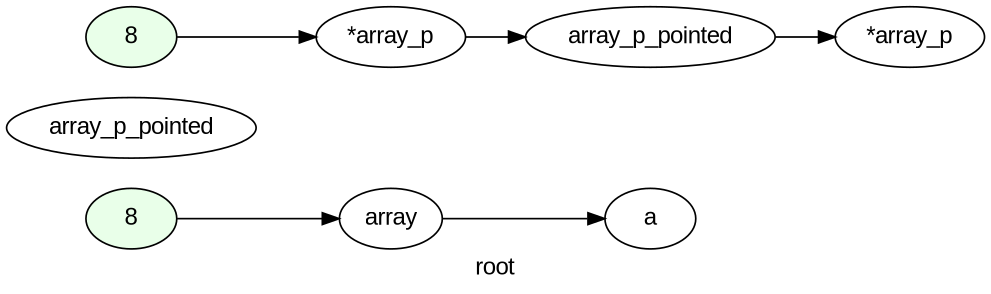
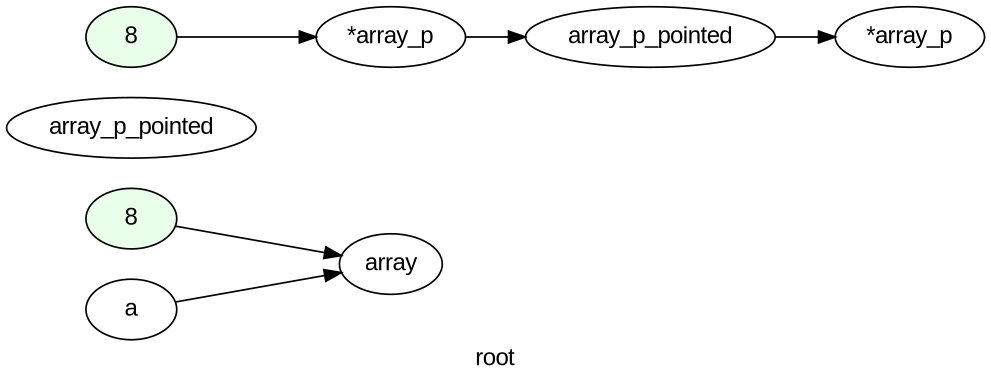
edge "array" -> "a": reversed
